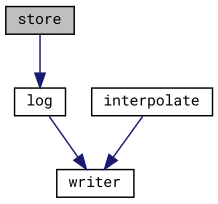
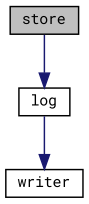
node "interpolate": removed
